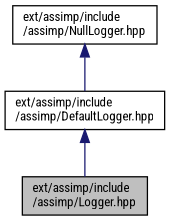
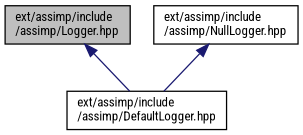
edge "ext/assimp/include /assimp/Logger.hpp" -> "ext/assimp/include /assimp/DefaultLogger.hpp": reversed
